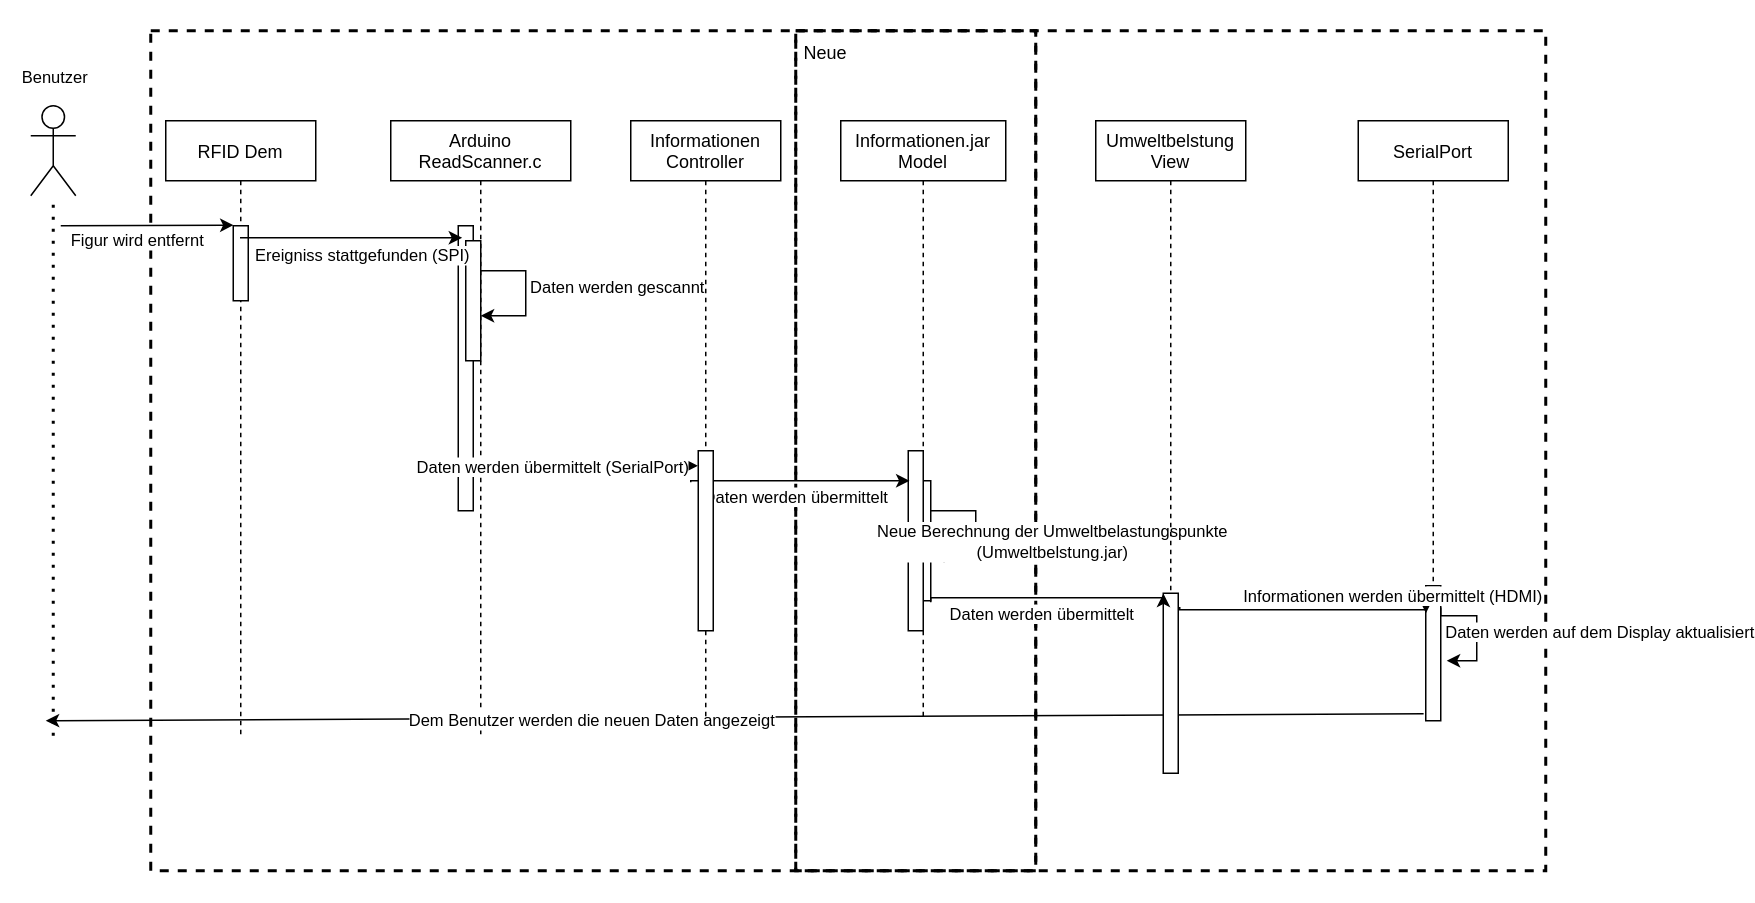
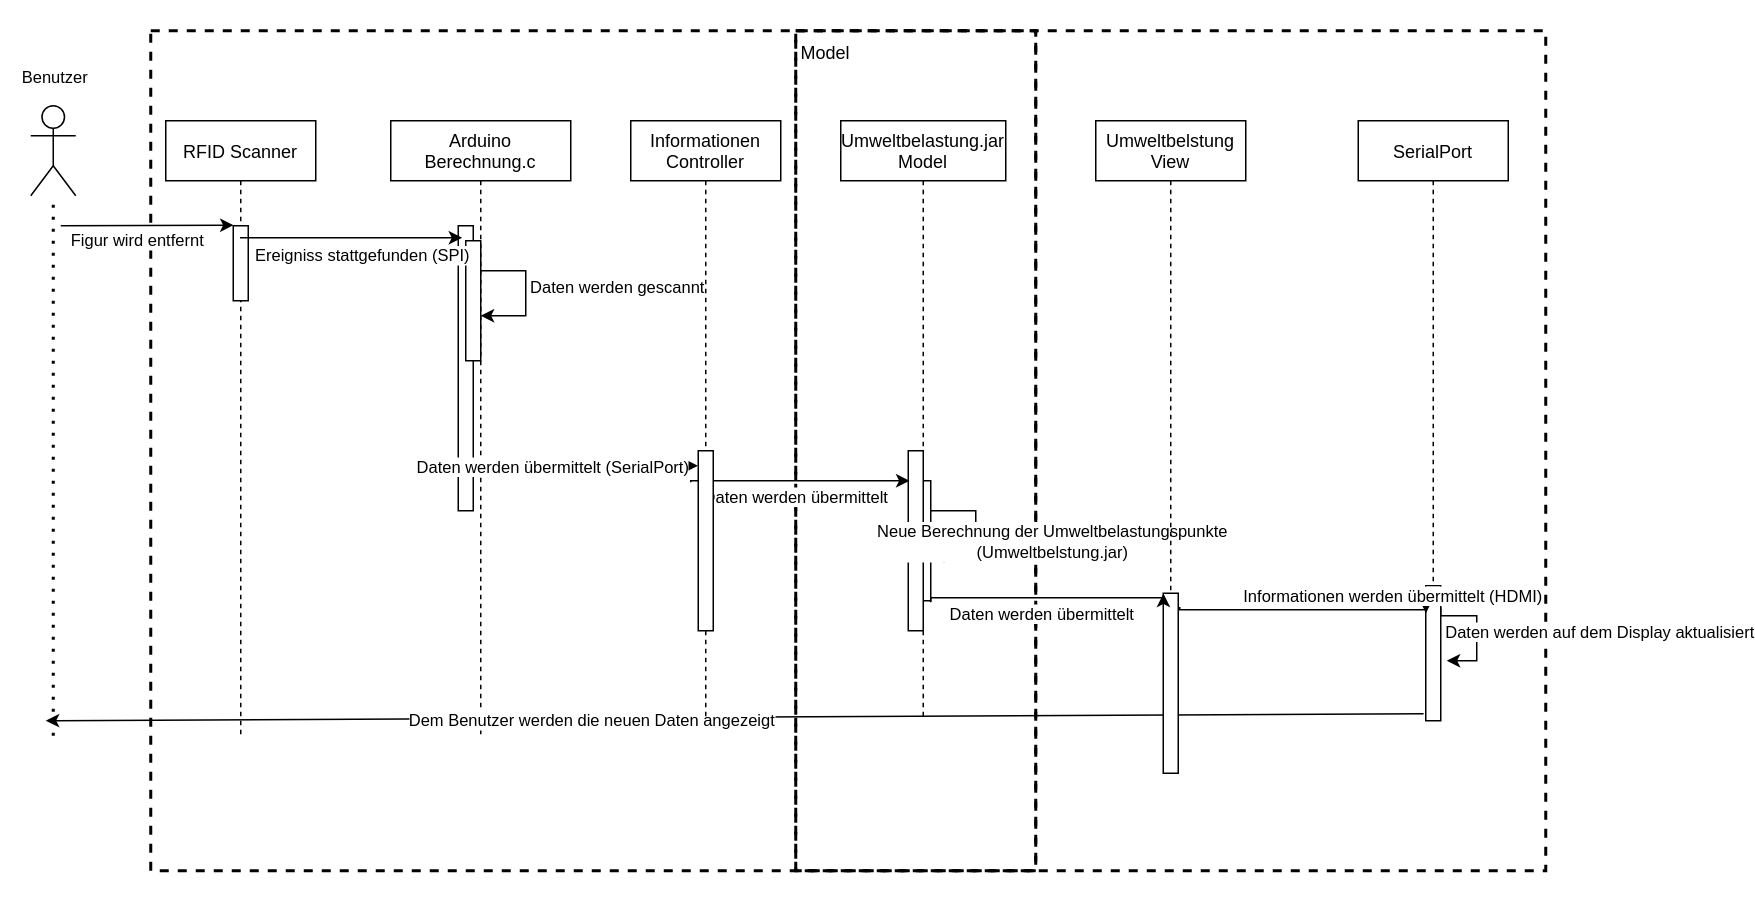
node "Neue": label "Neue" -> "Model"
node "Arduino ReadScanner.c": label "Arduino ReadScanner.c" -> "Arduino Berechnung.c"
node "Informationen.jar Model": label "Informationen.jar Model" -> "Umweltbelastung.jar Model"
node "RFID Dem": label "RFID Dem" -> "RFID Scanner"
